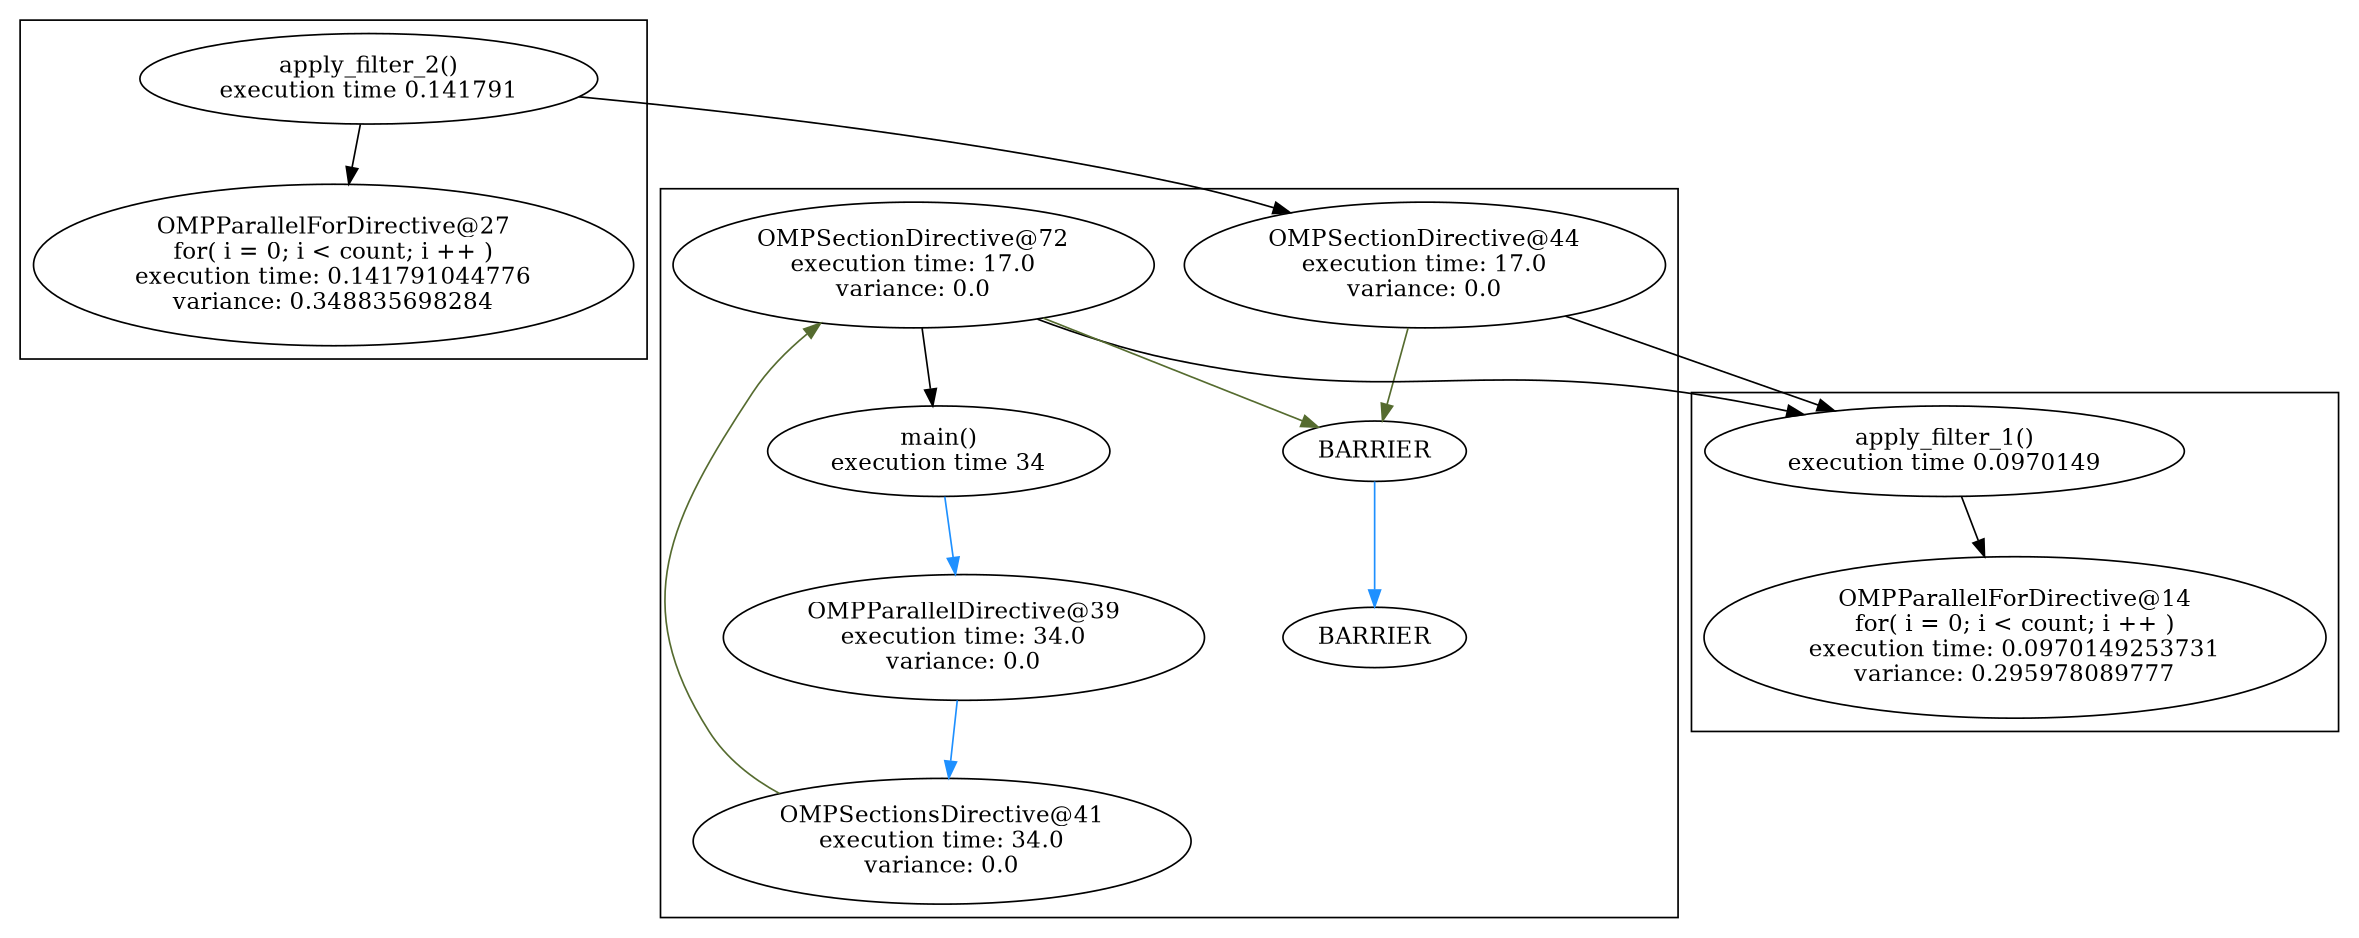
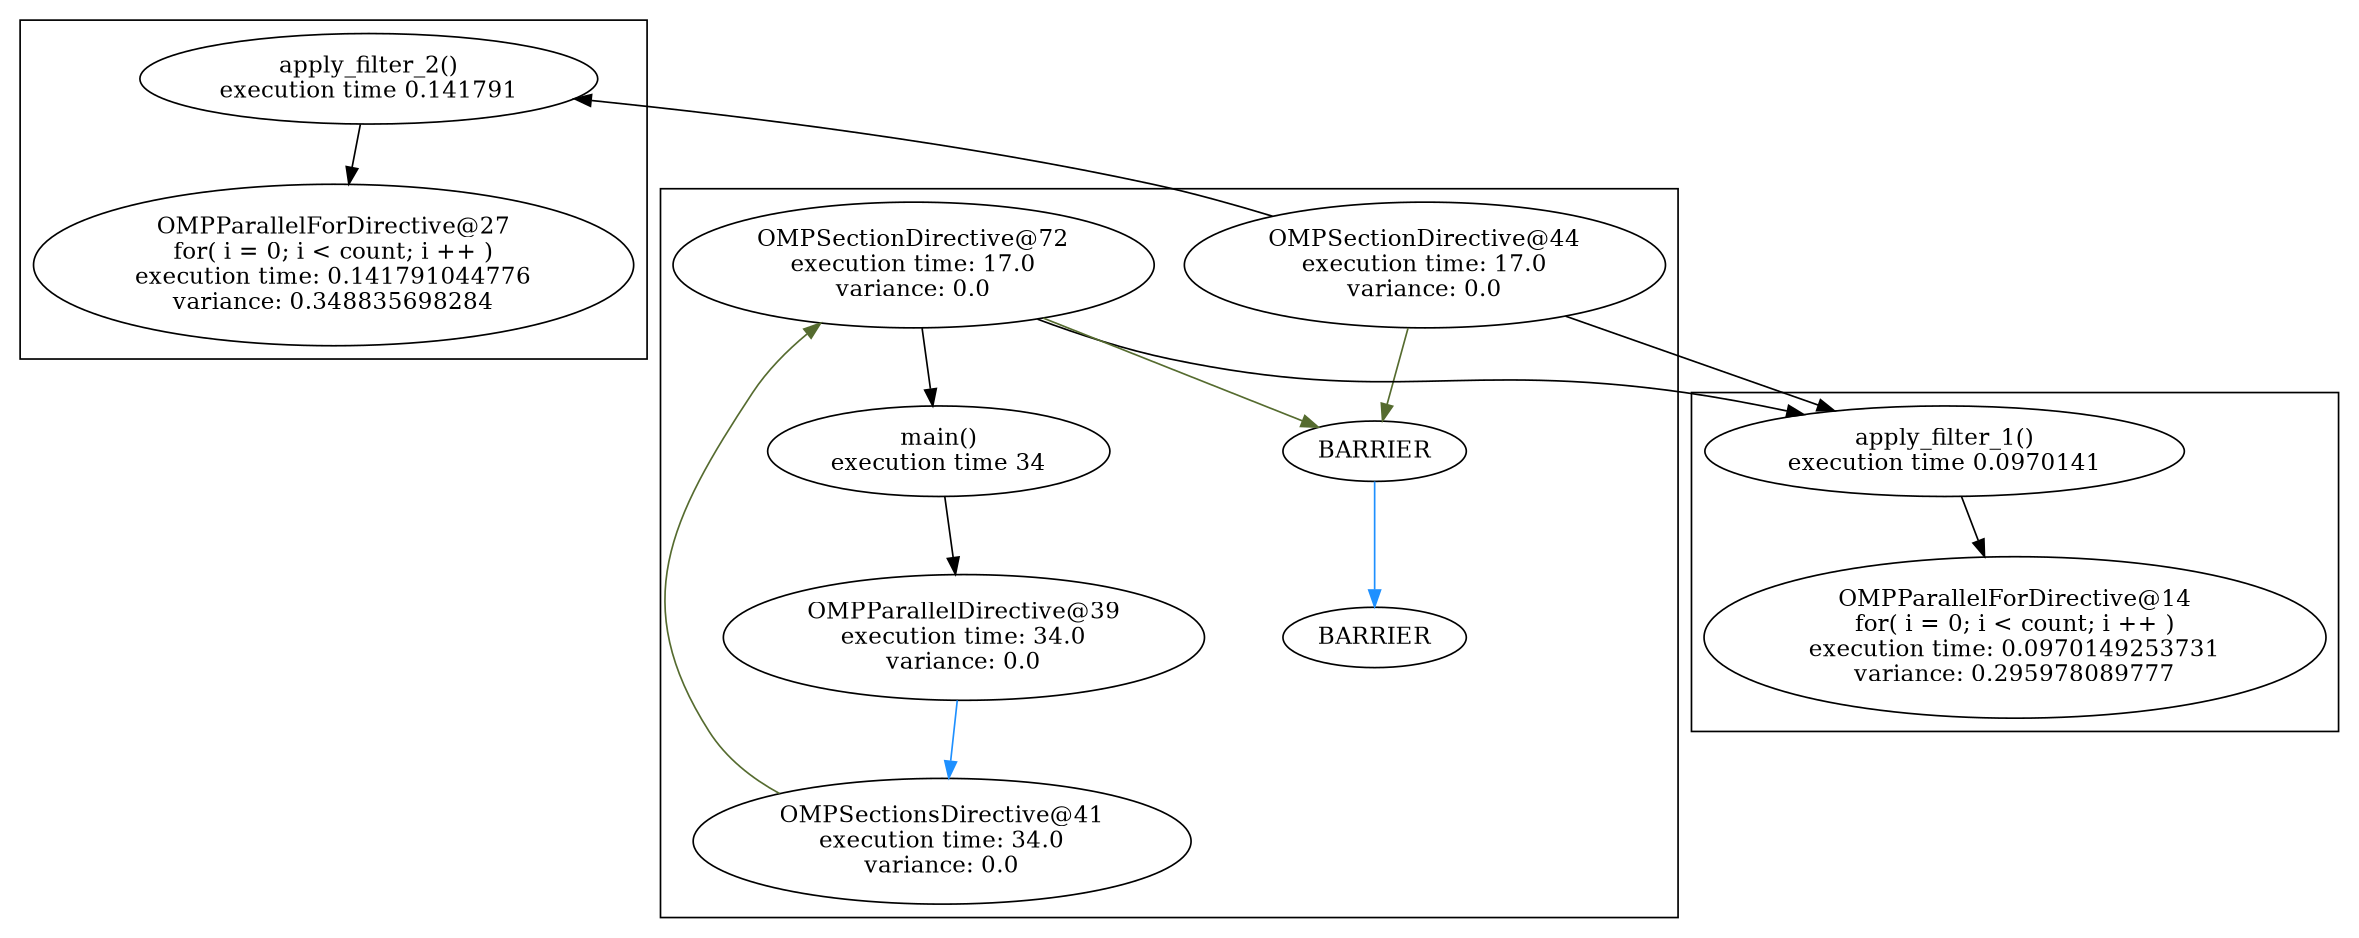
edge "apply_filter_2() execution time 0.141791" -> "OMPSectionDirective@44 execution time: 17.0 variance: 0.0": reversed
node "apply_filter_1() execution time 0.0970149": label "apply_filter_1() execution time 0.0970149" -> "apply_filter_1() execution time 0.0970141"
edge "main() execution time 34" -> "OMPParallelDirective@39 execution time: 34.0 variance: 0.0": color dodgerblue -> black
